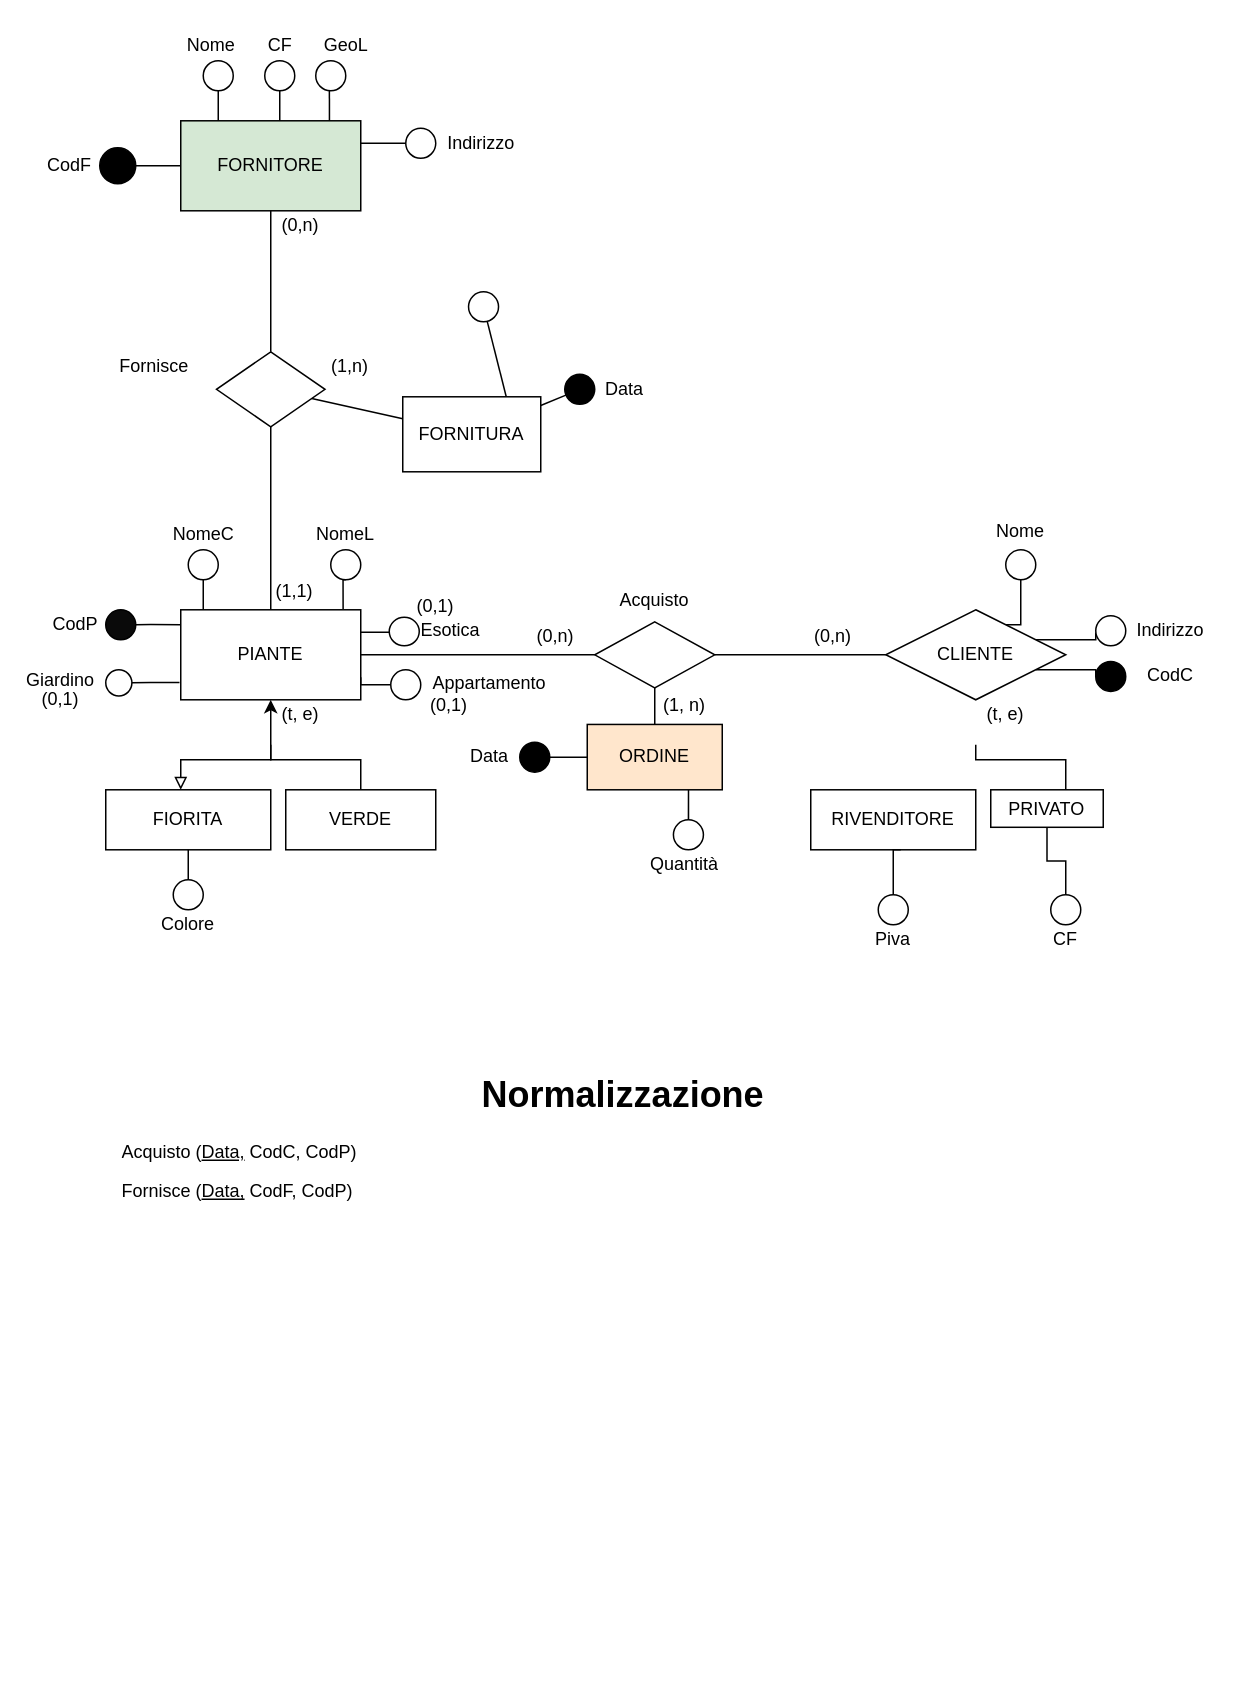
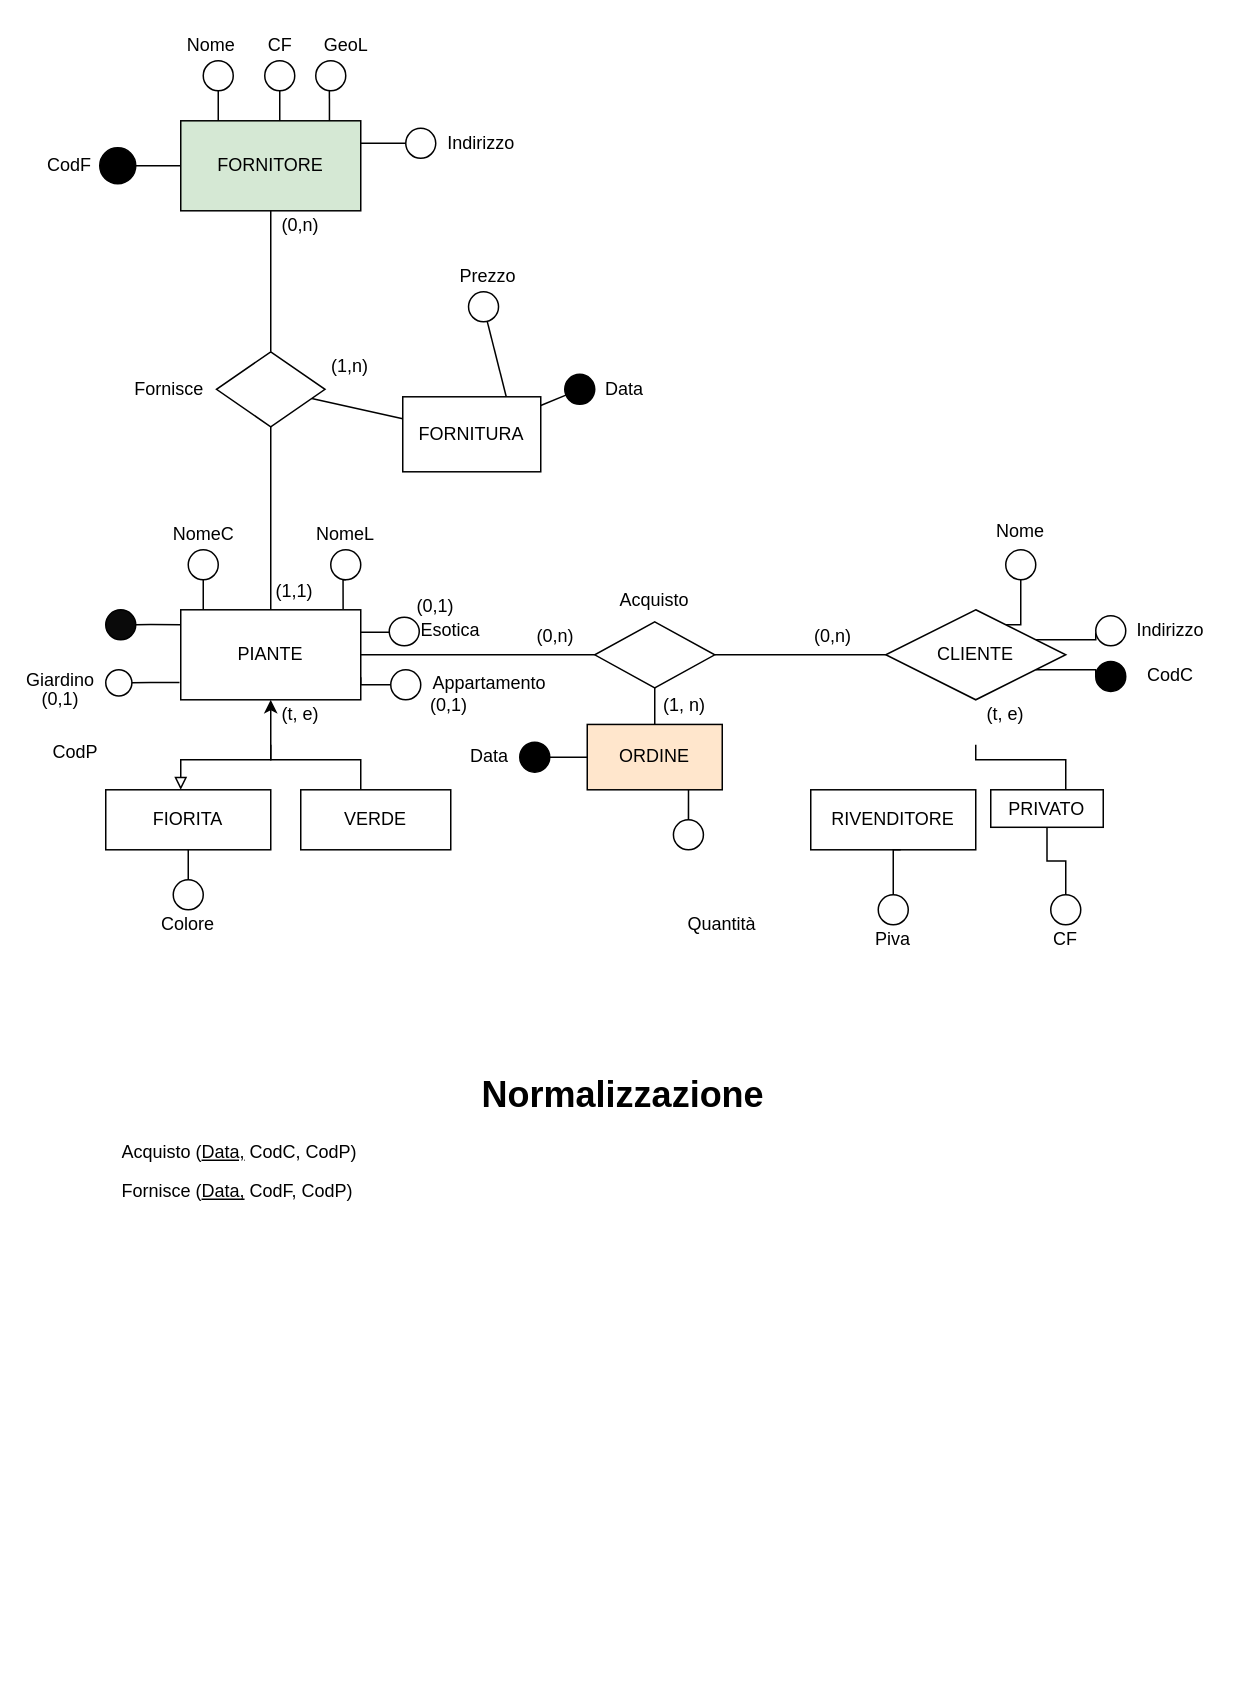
node "Prezzo": added
node "Fornisce": moved (154, 367) -> (169, 389)
node "CodP": moved (76, 625) -> (76, 752)
node "VERDE": moved (361, 820) -> (376, 820)
node "Quantità": moved (685, 865) -> (722, 925)
